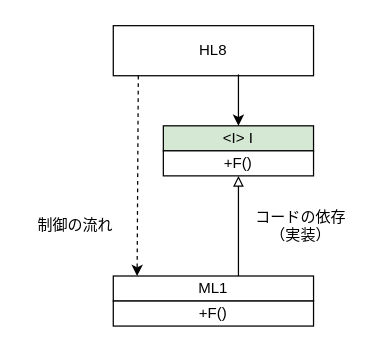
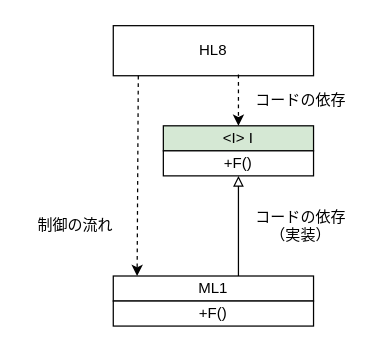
edge "HL8" -> "<I> I": style solid -> dashed
node "コードの依存": added
